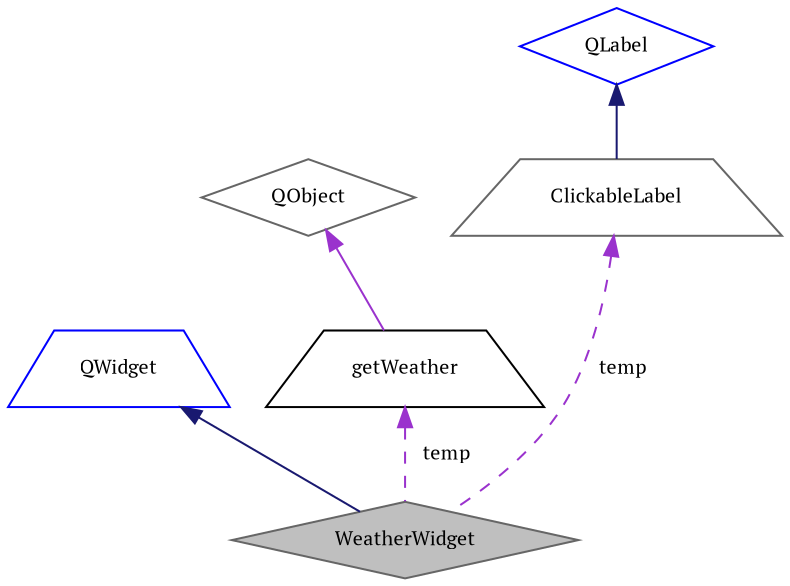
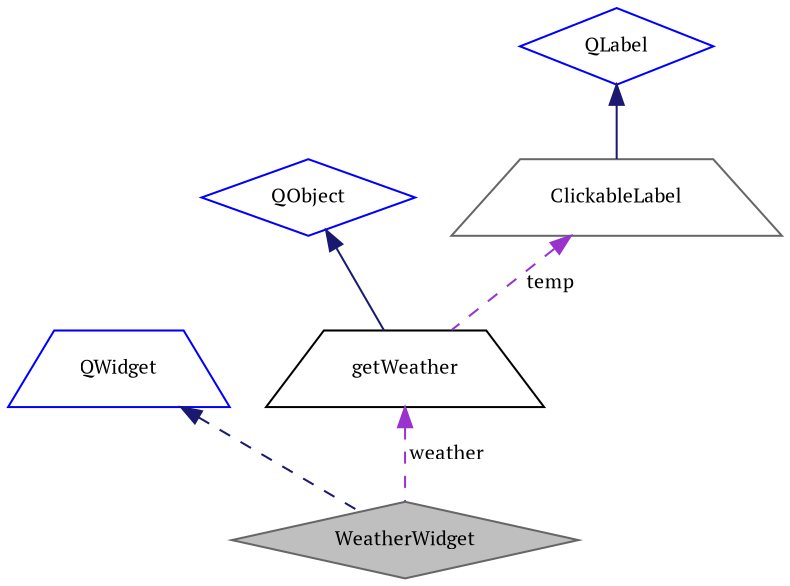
node "QObject": color gray40 -> blue
edge "getWeather" -> "QObject": color darkorchid3 -> midnightblue
edge "WeatherWidget" -> "ClickableLabel": now "getWeather" -> "ClickableLabel"
edge "WeatherWidget" -> "getWeather": label " temp" -> " weather"
edge "WeatherWidget" -> "QWidget": style solid -> dashed
